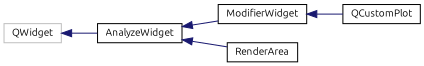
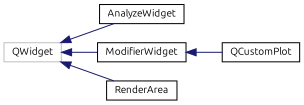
edge "ModifierWidget" -> "AnalyzeWidget": now "ModifierWidget" -> "QWidget"
edge "RenderArea" -> "AnalyzeWidget": now "RenderArea" -> "QWidget"
